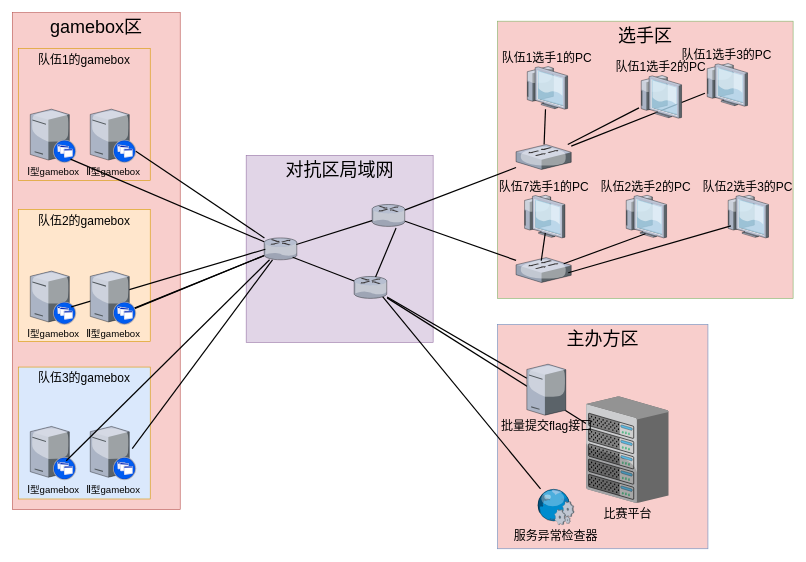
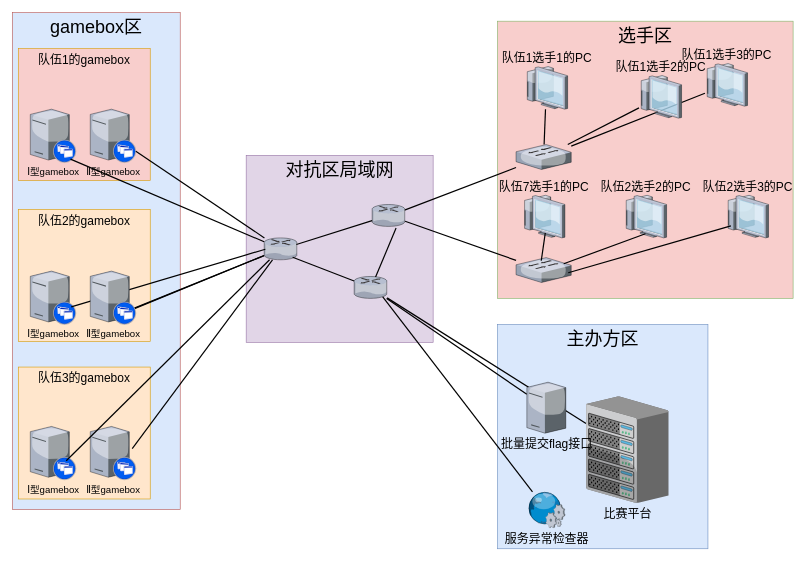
node "gamebox区": fillcolor #f8cecc -> #dae8fc
node "主办方区": fillcolor #f8cecc -> #dae8fc
node "批量提交flag接口": moved (547, 390) -> (547, 408)
node "队伍3的gamebox": fillcolor #dae8fc -> #ffe6cc
node "服务异常检查器": moved (556, 507) -> (547, 510)
